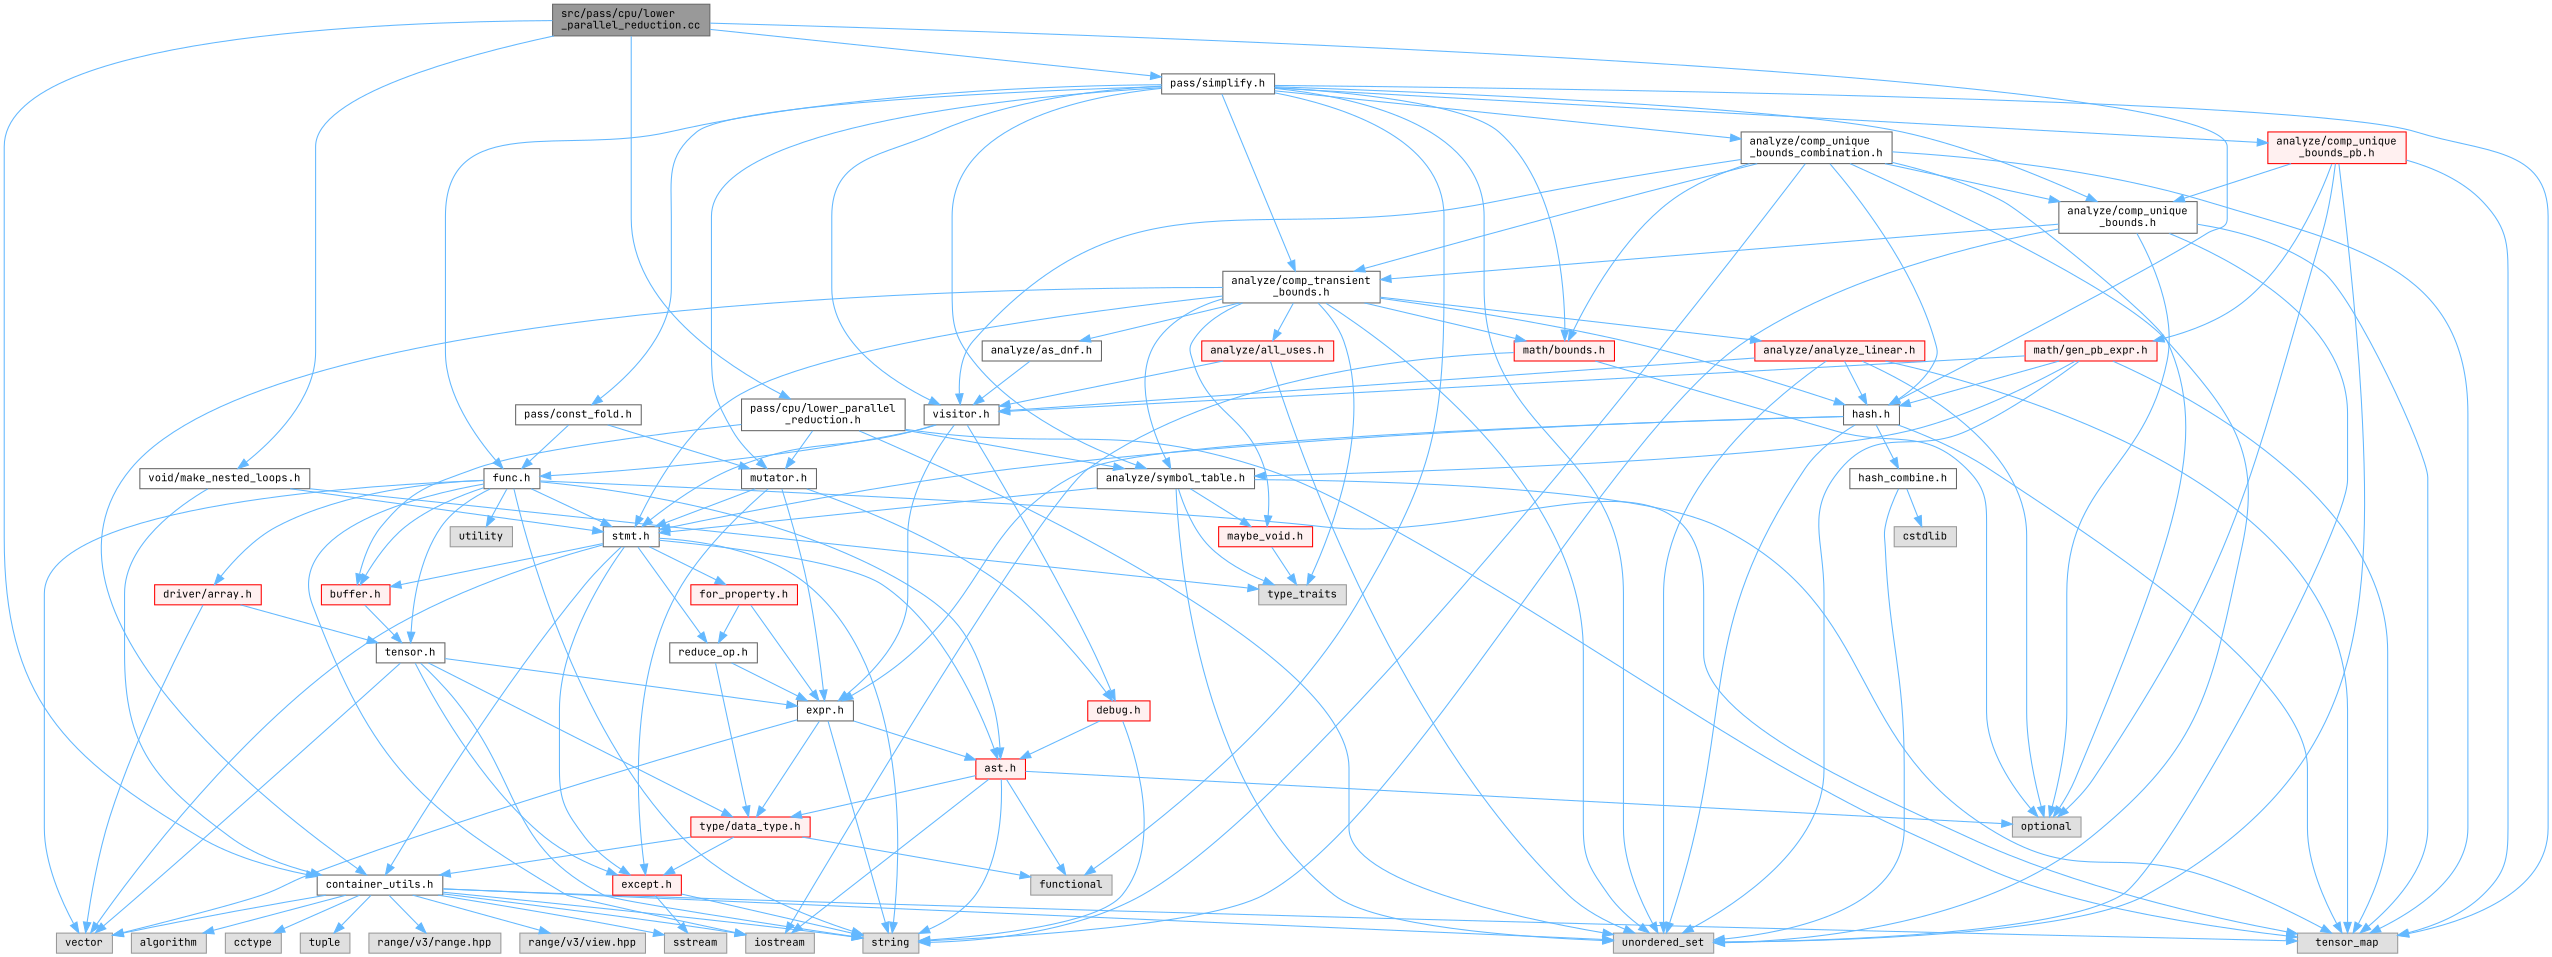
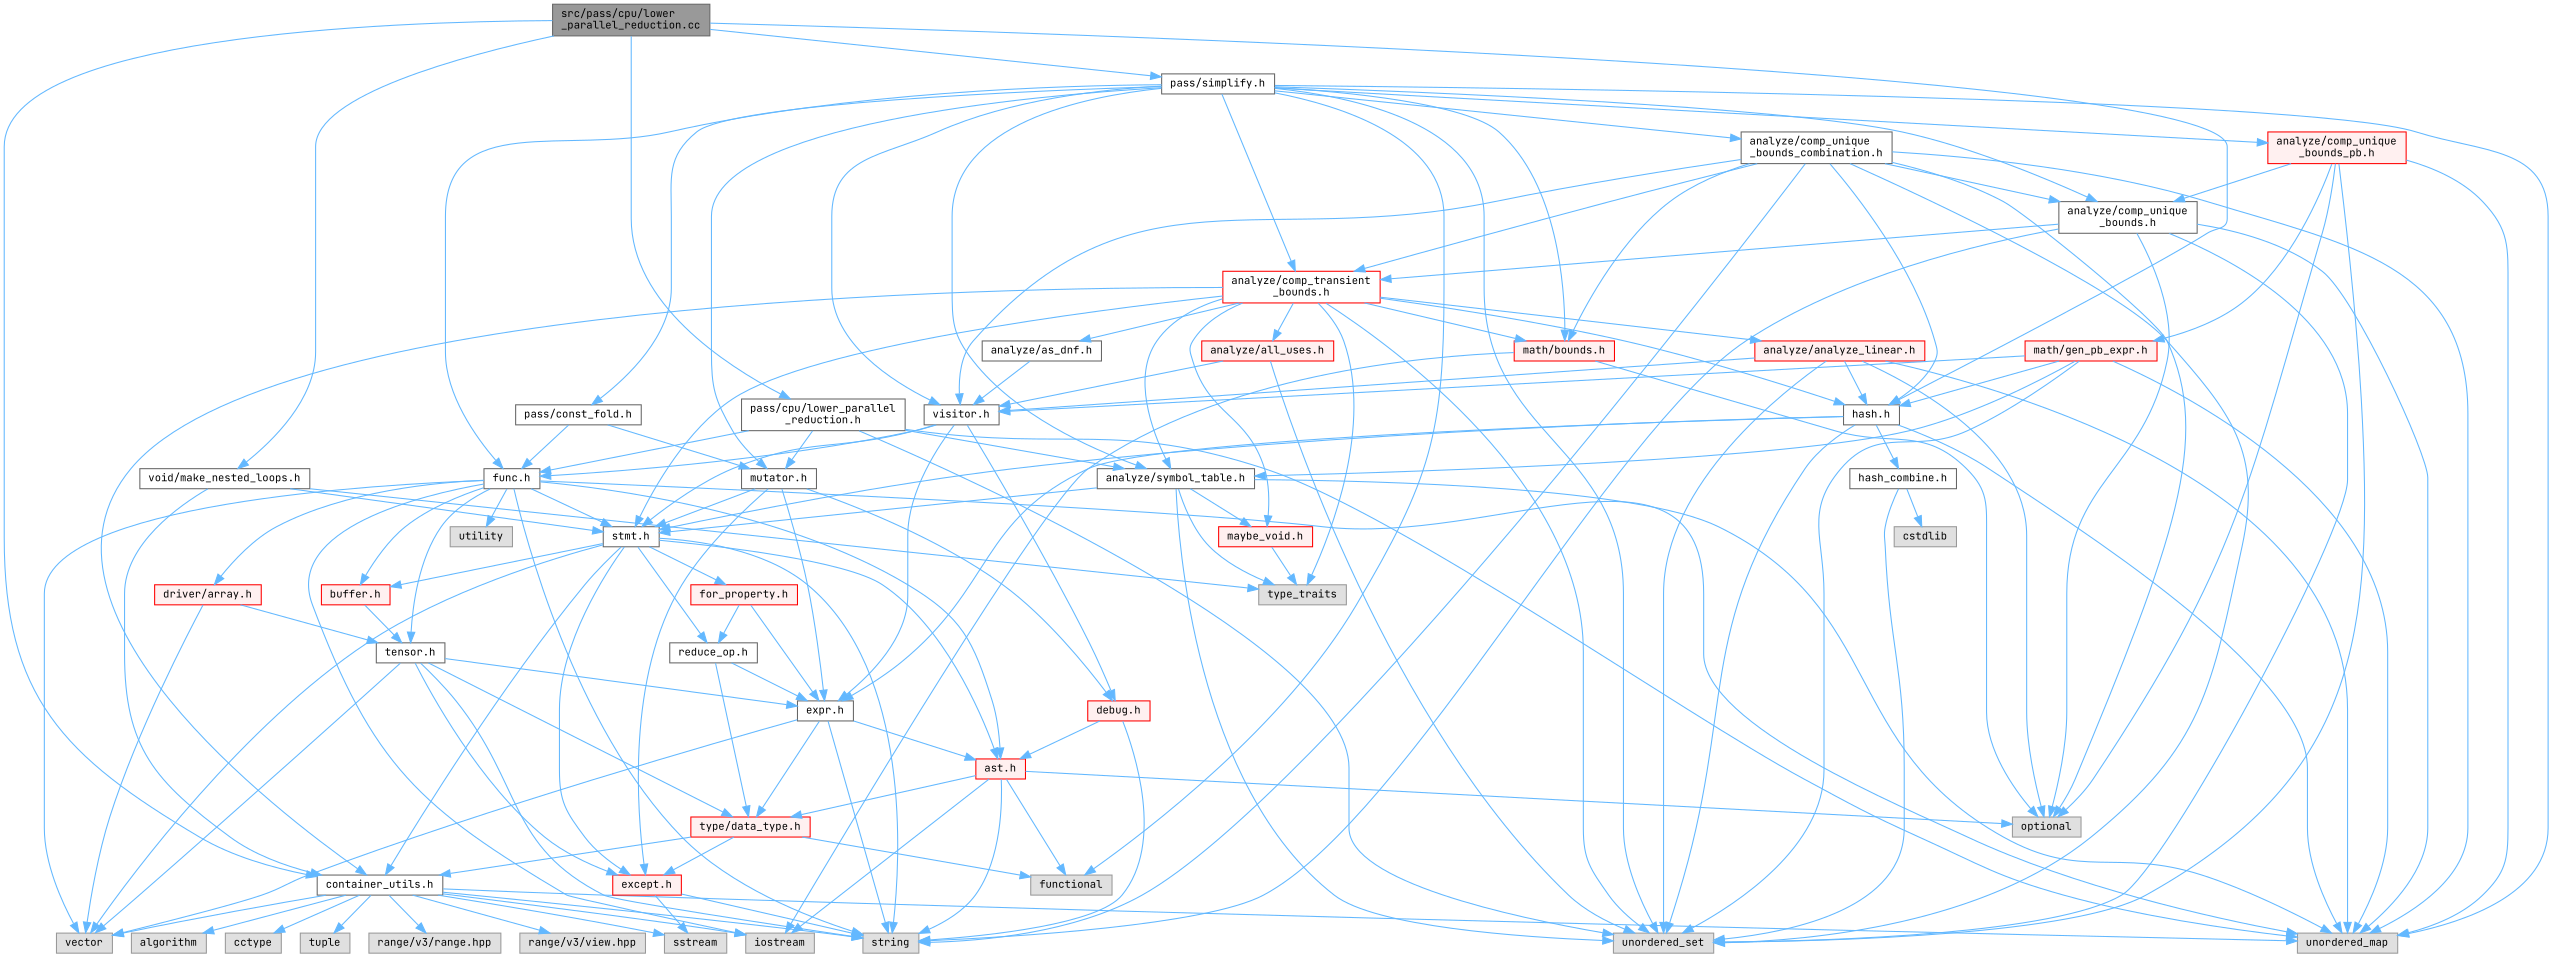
node "analyze/comp_transient _bounds.h": color grey40 -> red
edge "pass/cpu/lower_parallel _reduction.h" -> "buffer.h": now "pass/cpu/lower_parallel _reduction.h" -> "func.h"
edge "container_utils.h" -> "unordered_set": removed
node "tensor_map": label "tensor_map" -> "unordered_map"
